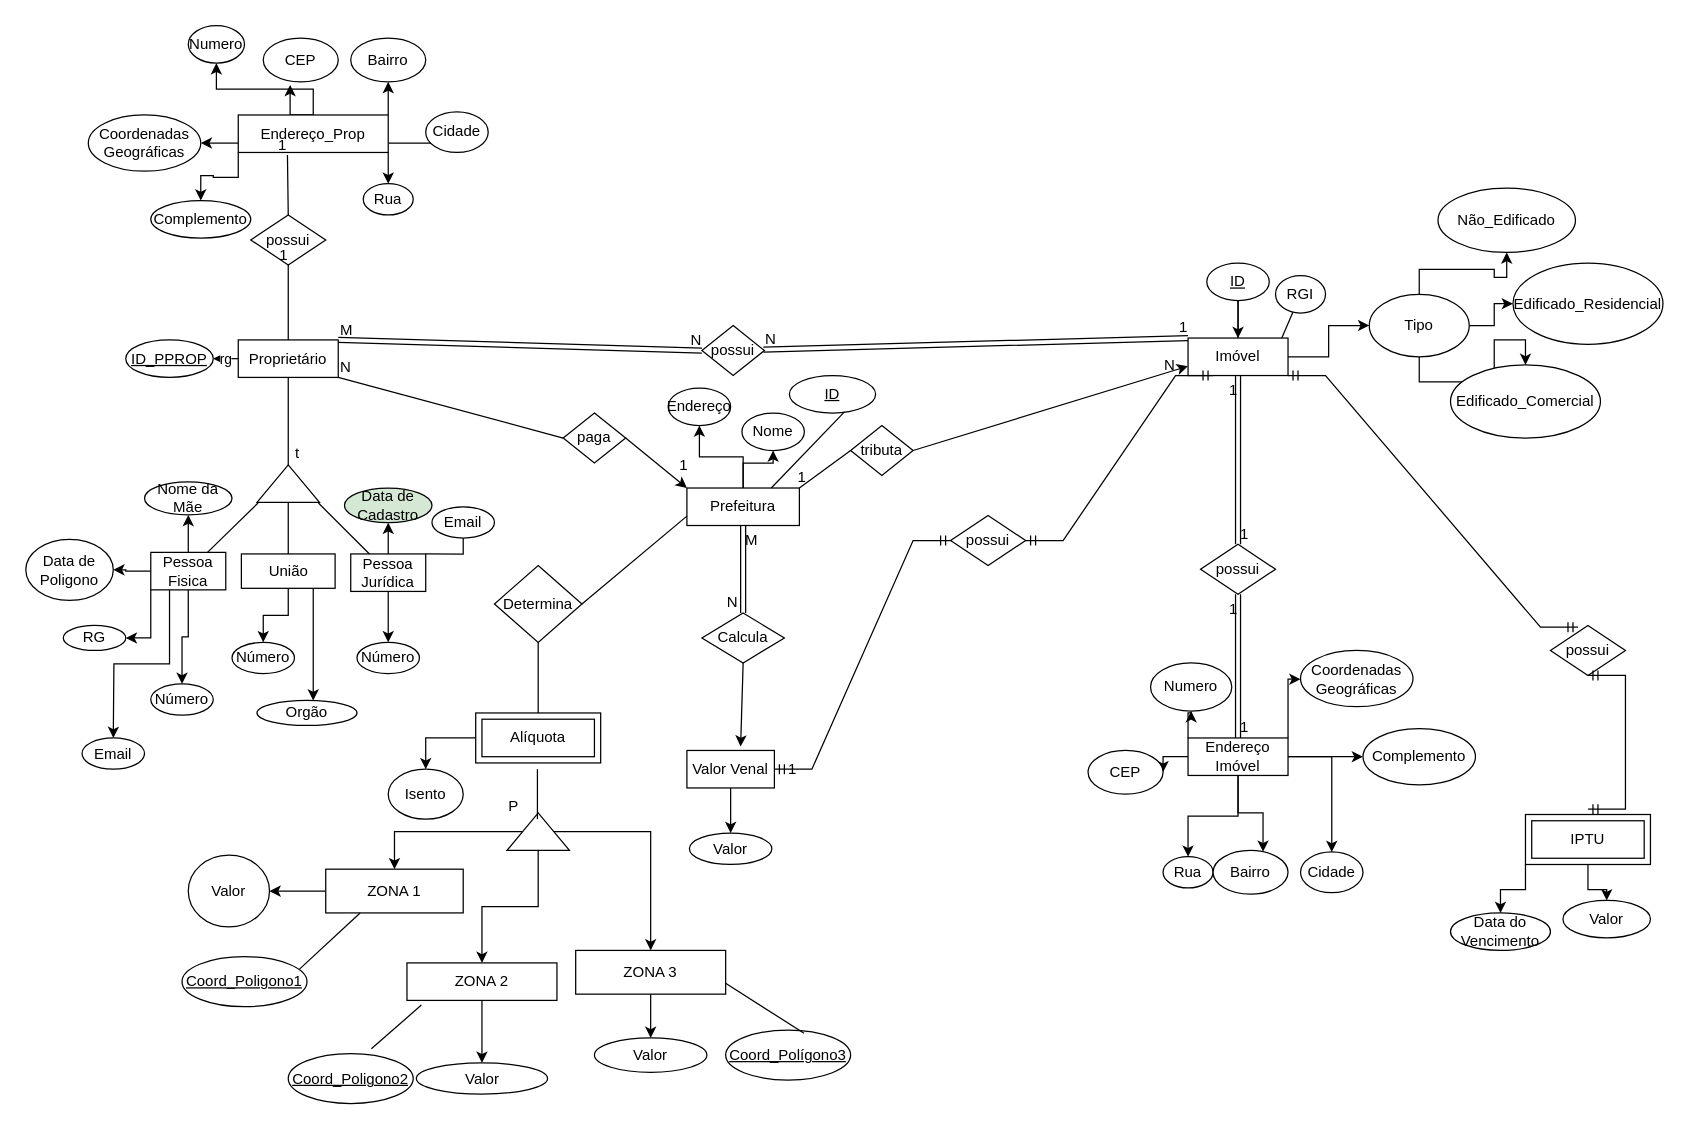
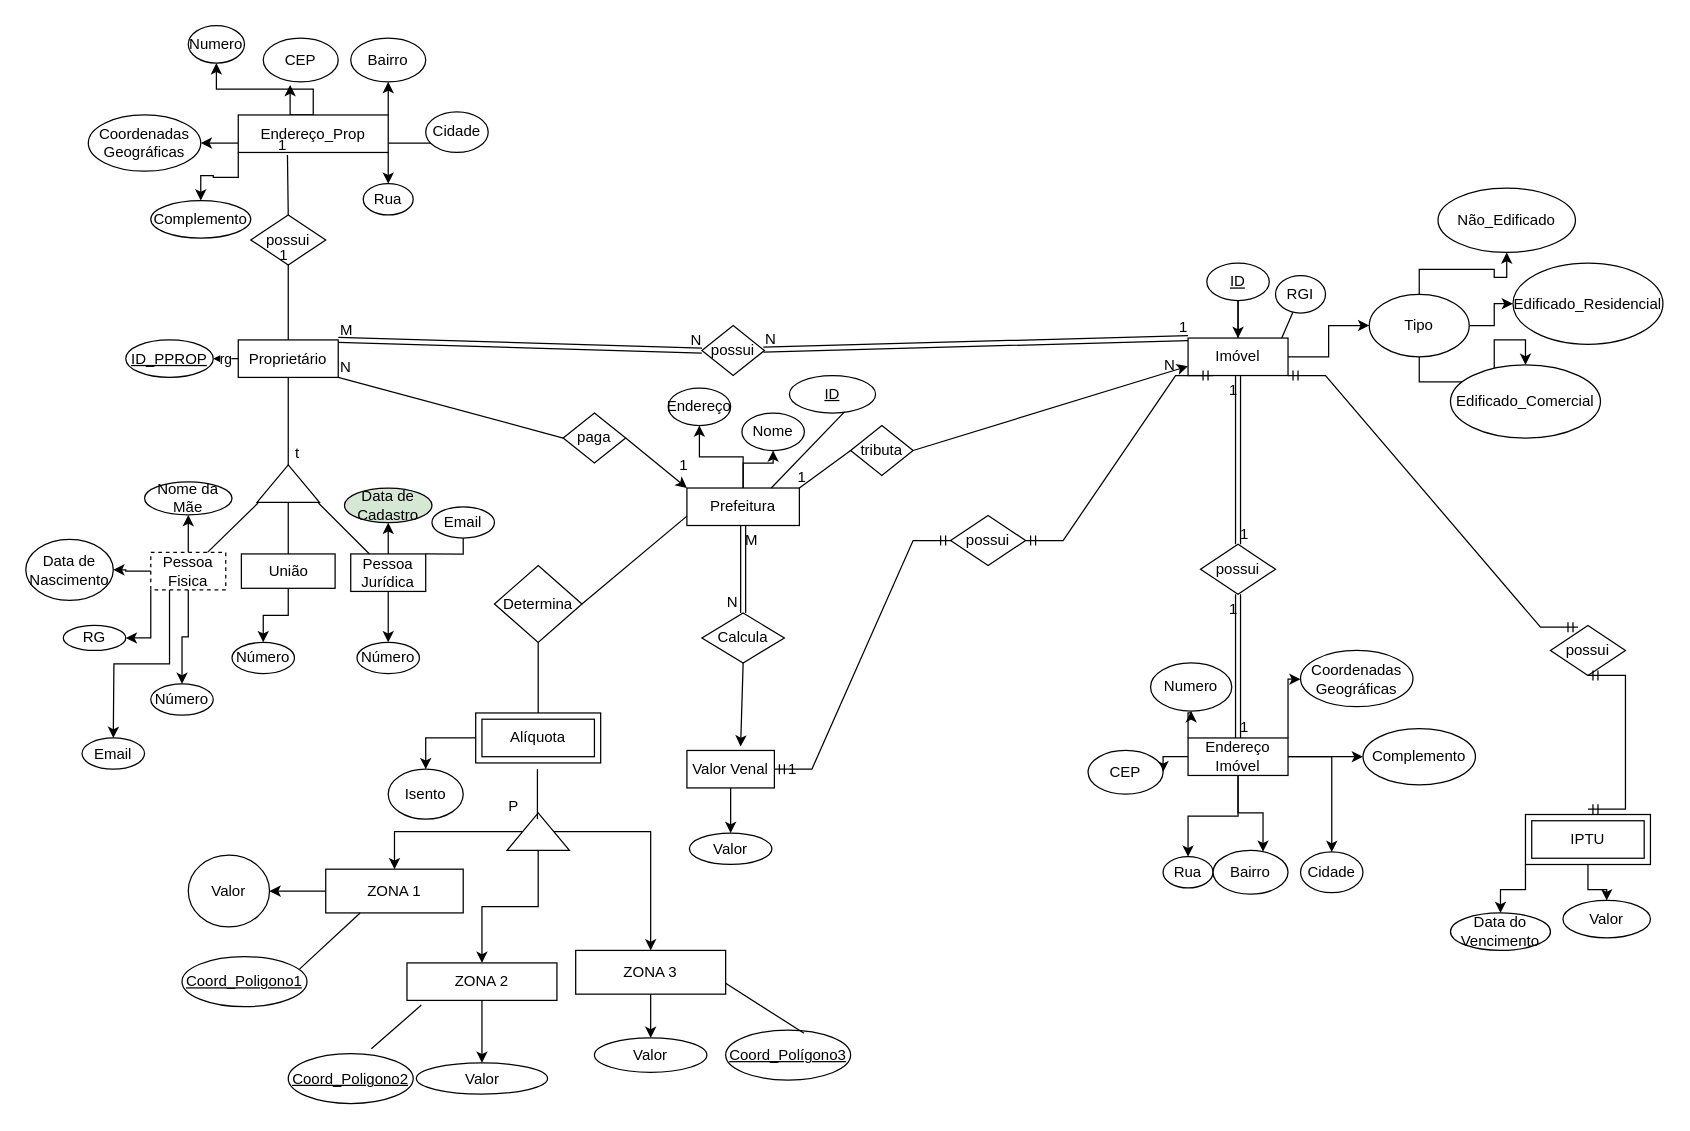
node "Data de Poligono": label "Data de Poligono" -> "Data de Nascimento"
node "Pessoa Fisica": style solid -> dashed
edge "União" -> "Orgão": removed
node "Orgão": removed
